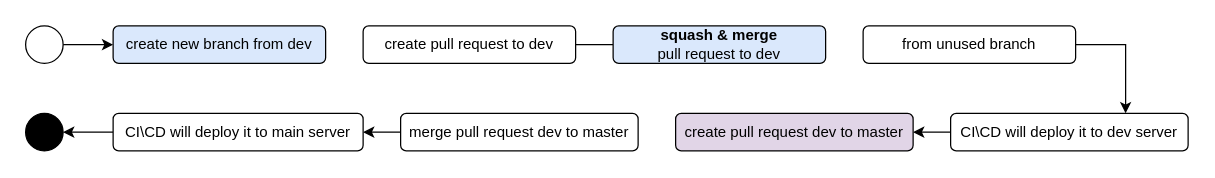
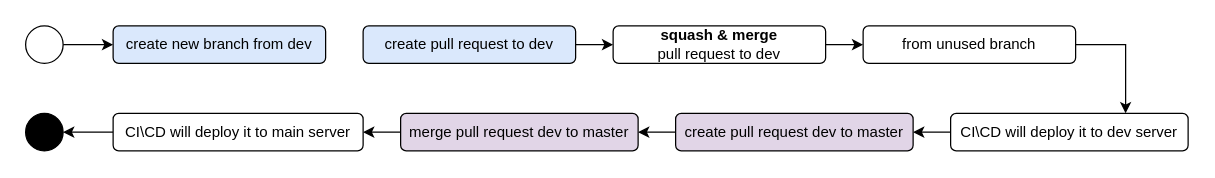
node "create pull request to dev": fillcolor #ffffff -> #dae8fc
edge "create pull request to dev" -- "squash & merge pull request to dev": arrowhead none -> classic
node "squash & merge pull request to dev": fillcolor #dae8fc -> #ffffff
edge "squash & merge pull request to dev" -> "from unused branch": added
node "merge pull request dev to master": fillcolor #ffffff -> #e1d5e7
edge "create pull request dev to master" -> "merge pull request dev to master": added
